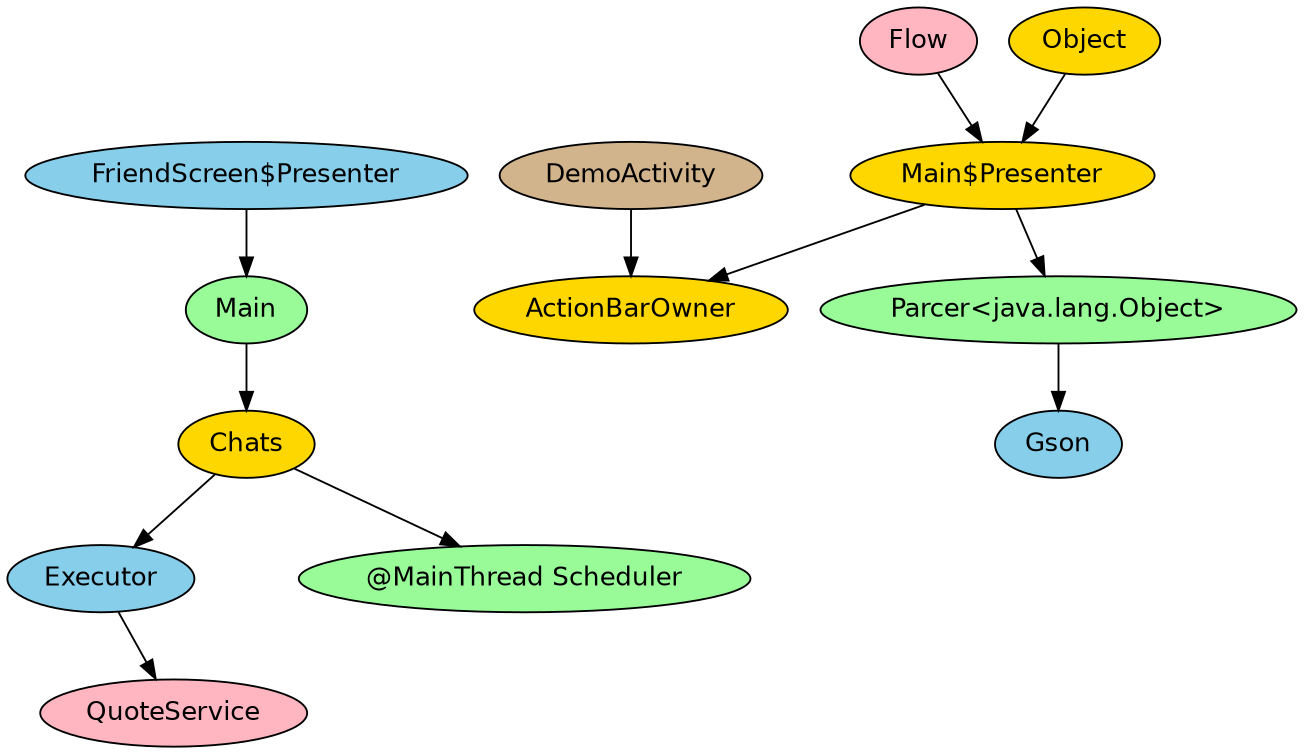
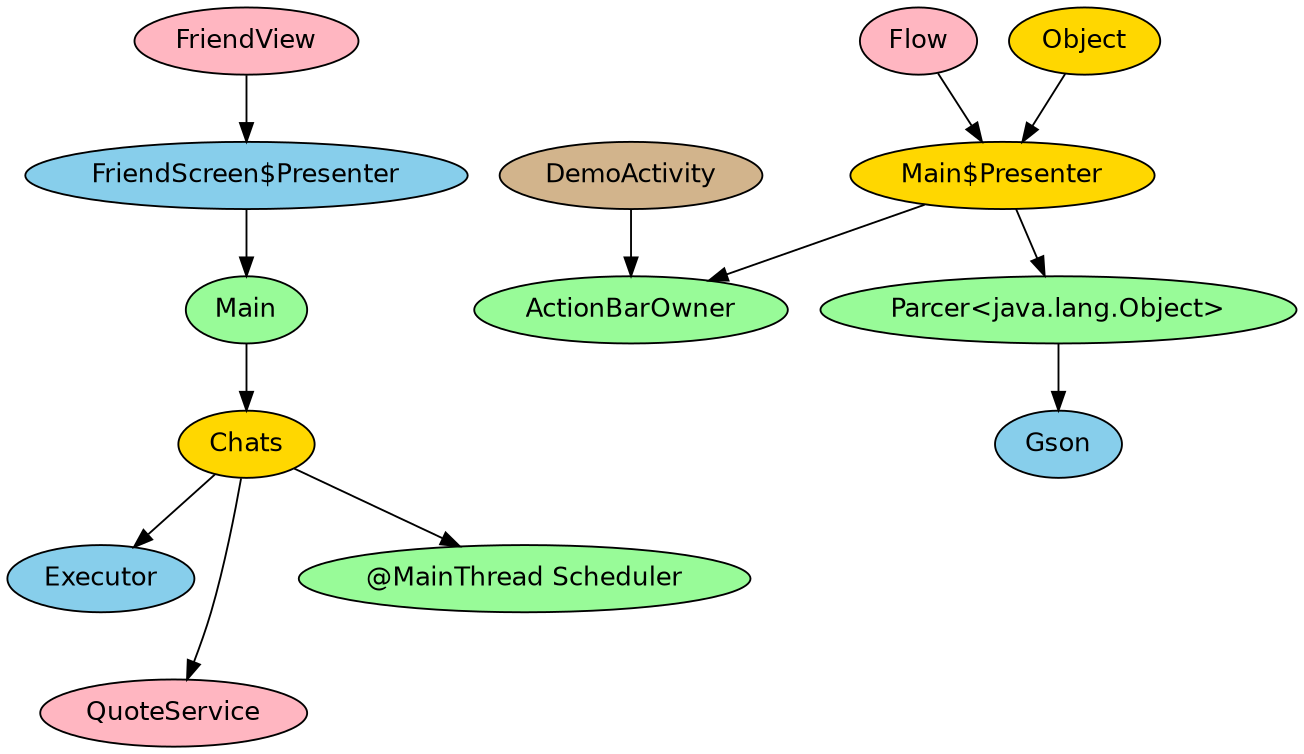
node "FriendView": added
node "ActionBarOwner": fillcolor gold -> palegreen
edge "Executor" -> "QuoteService": now "Chats" -> "QuoteService"
